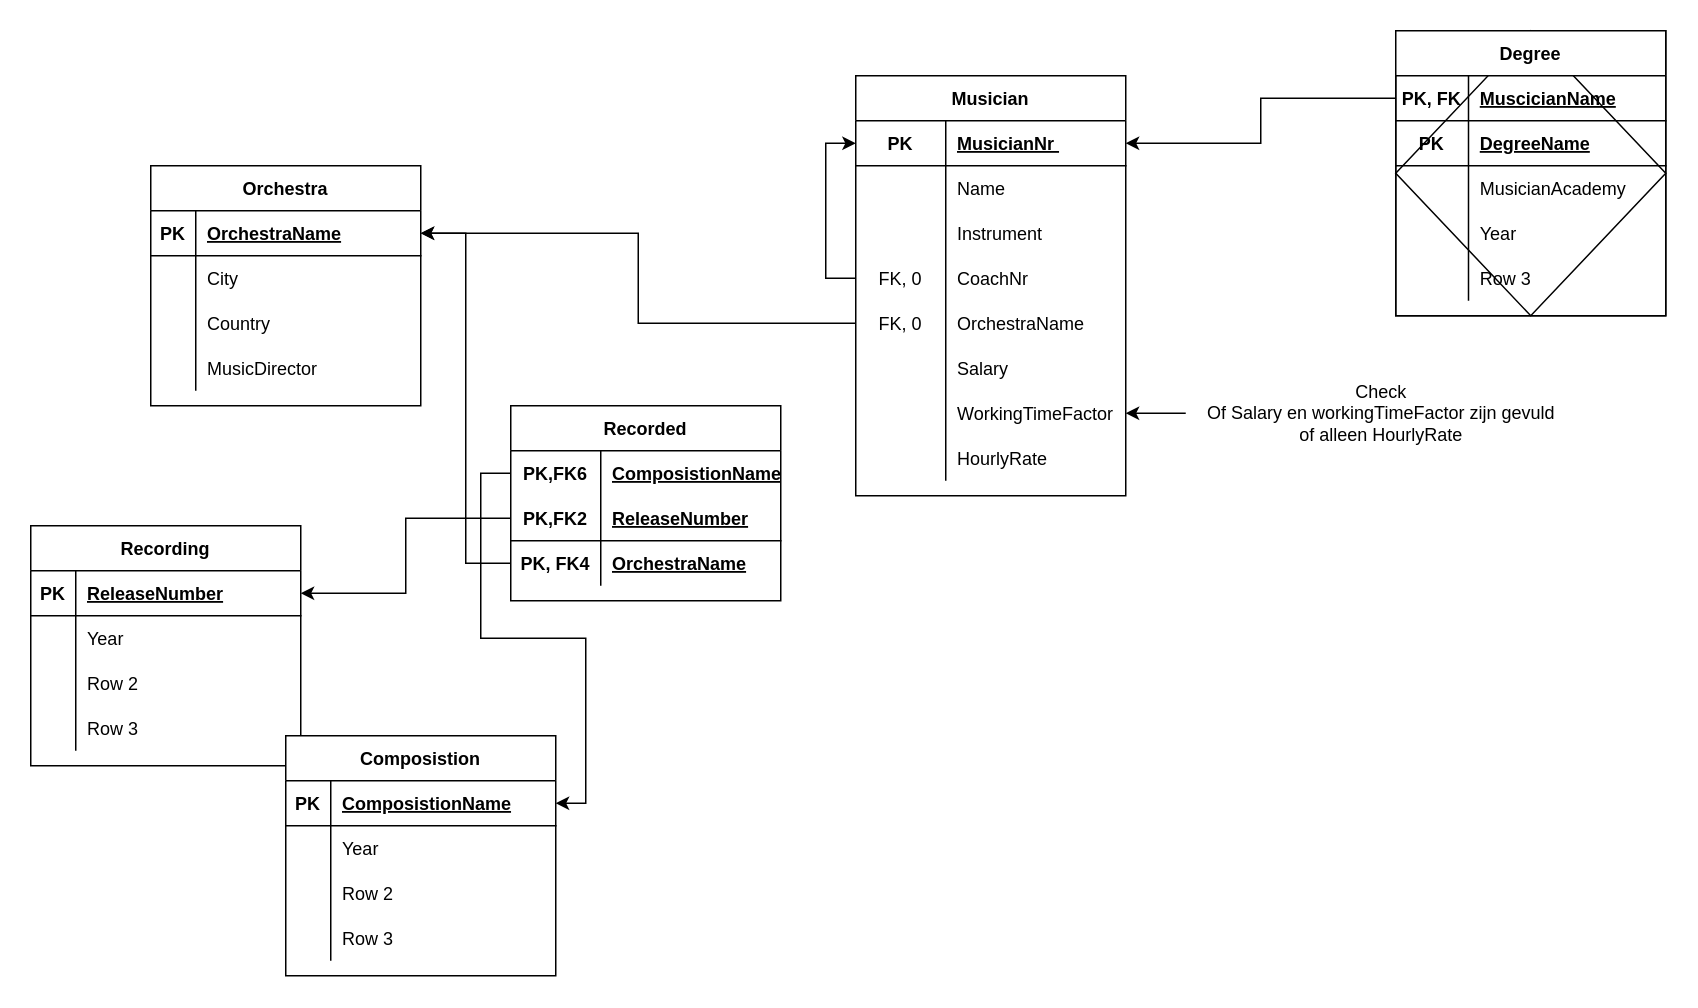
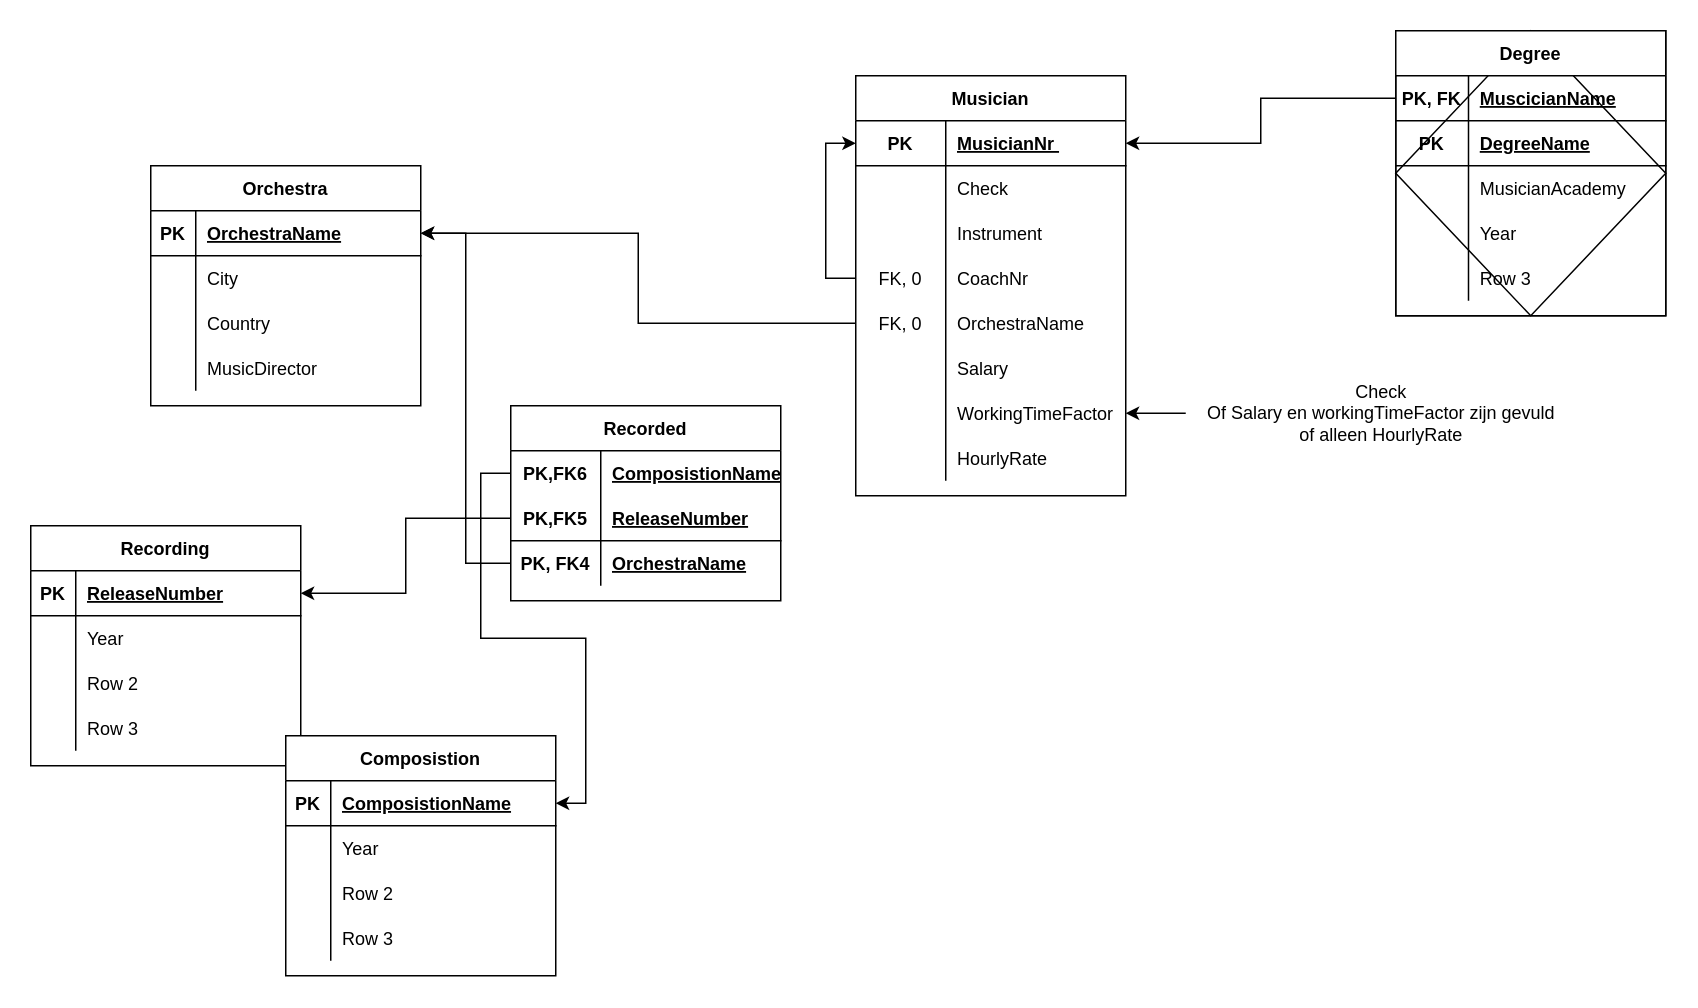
node "Name": label "Name" -> "Check"
node "PK,FK2": label "PK,FK2" -> "PK,FK5"
